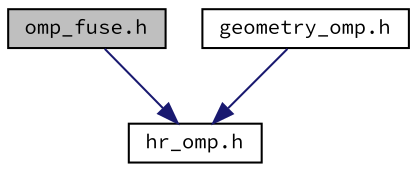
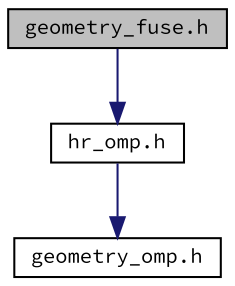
node "omp_fuse.h": label "omp_fuse.h" -> "geometry_fuse.h"
edge "geometry_omp.h" -> "hr_omp.h": reversed
